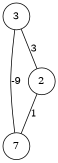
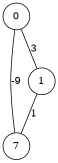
node "3": label "3" -> "0"
node "2": label "2" -> "1"
